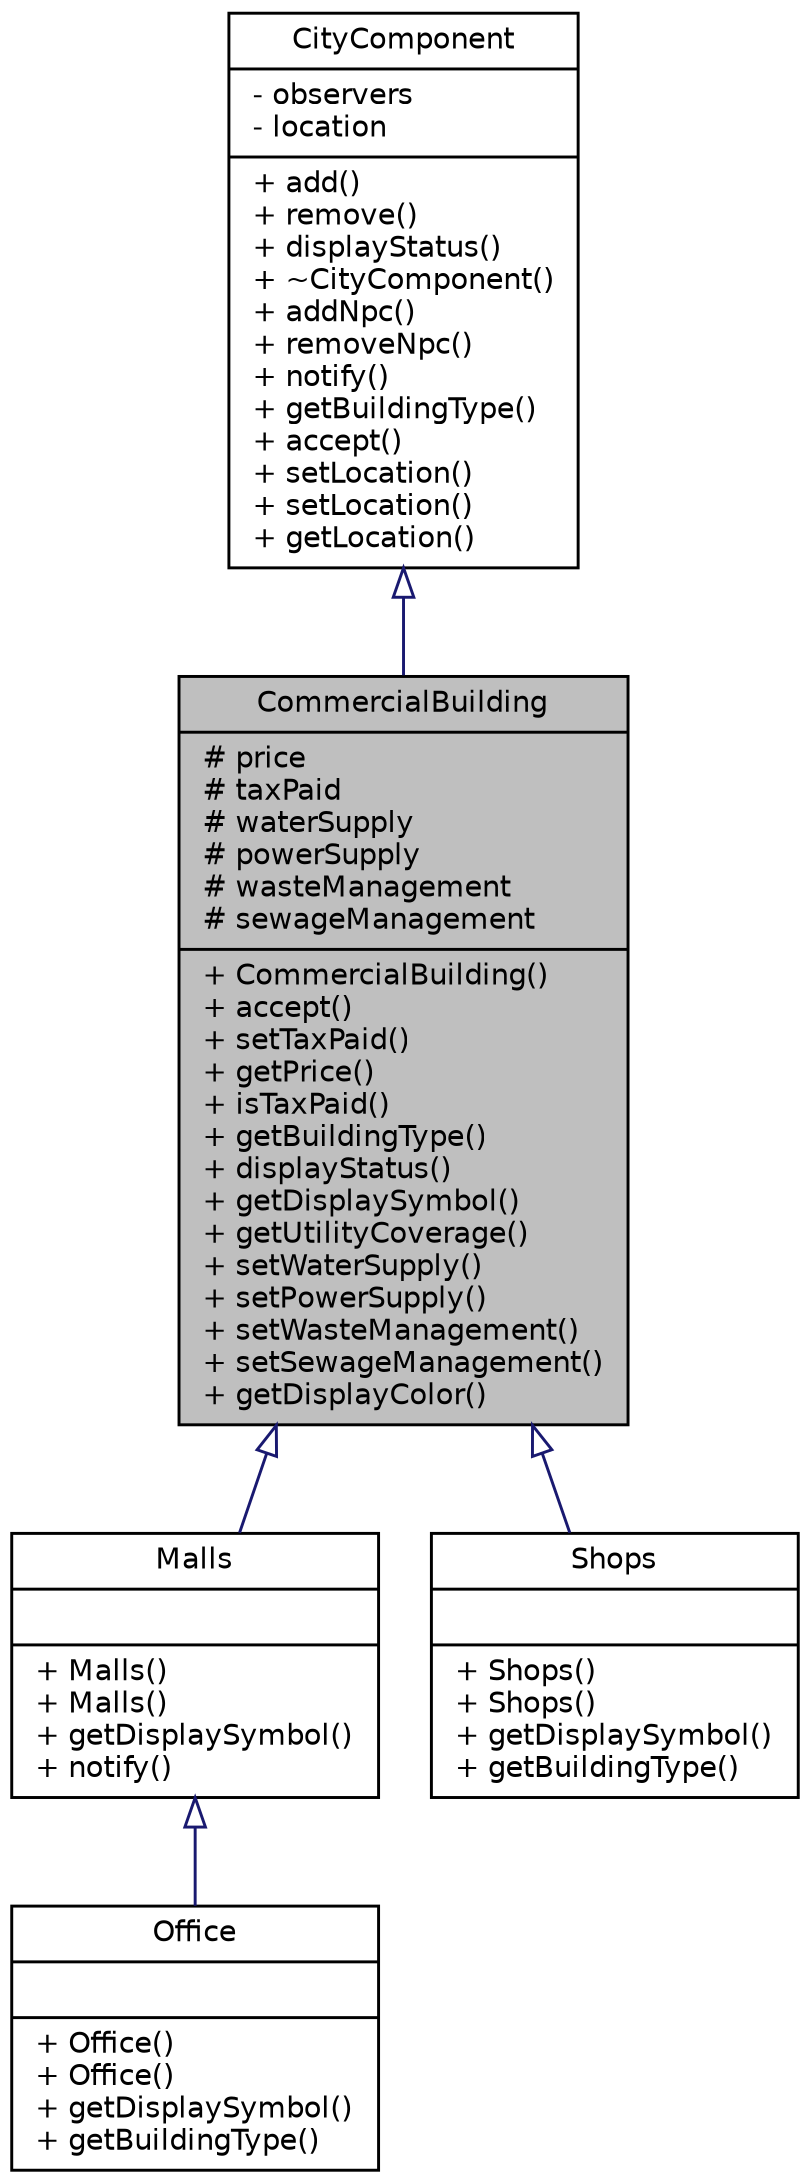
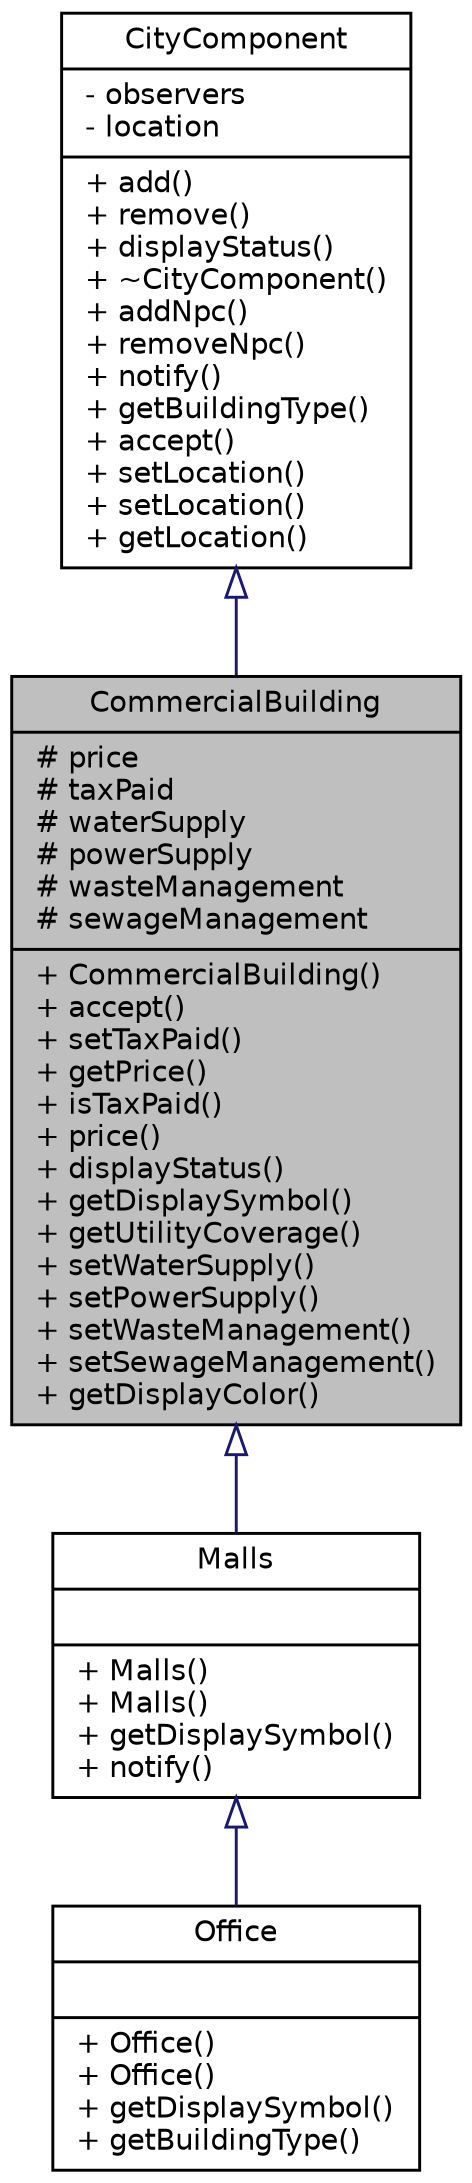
node "CommercialBuilding": text "+ getBuildingType()" -> "+ price()"
node "Shops": removed
